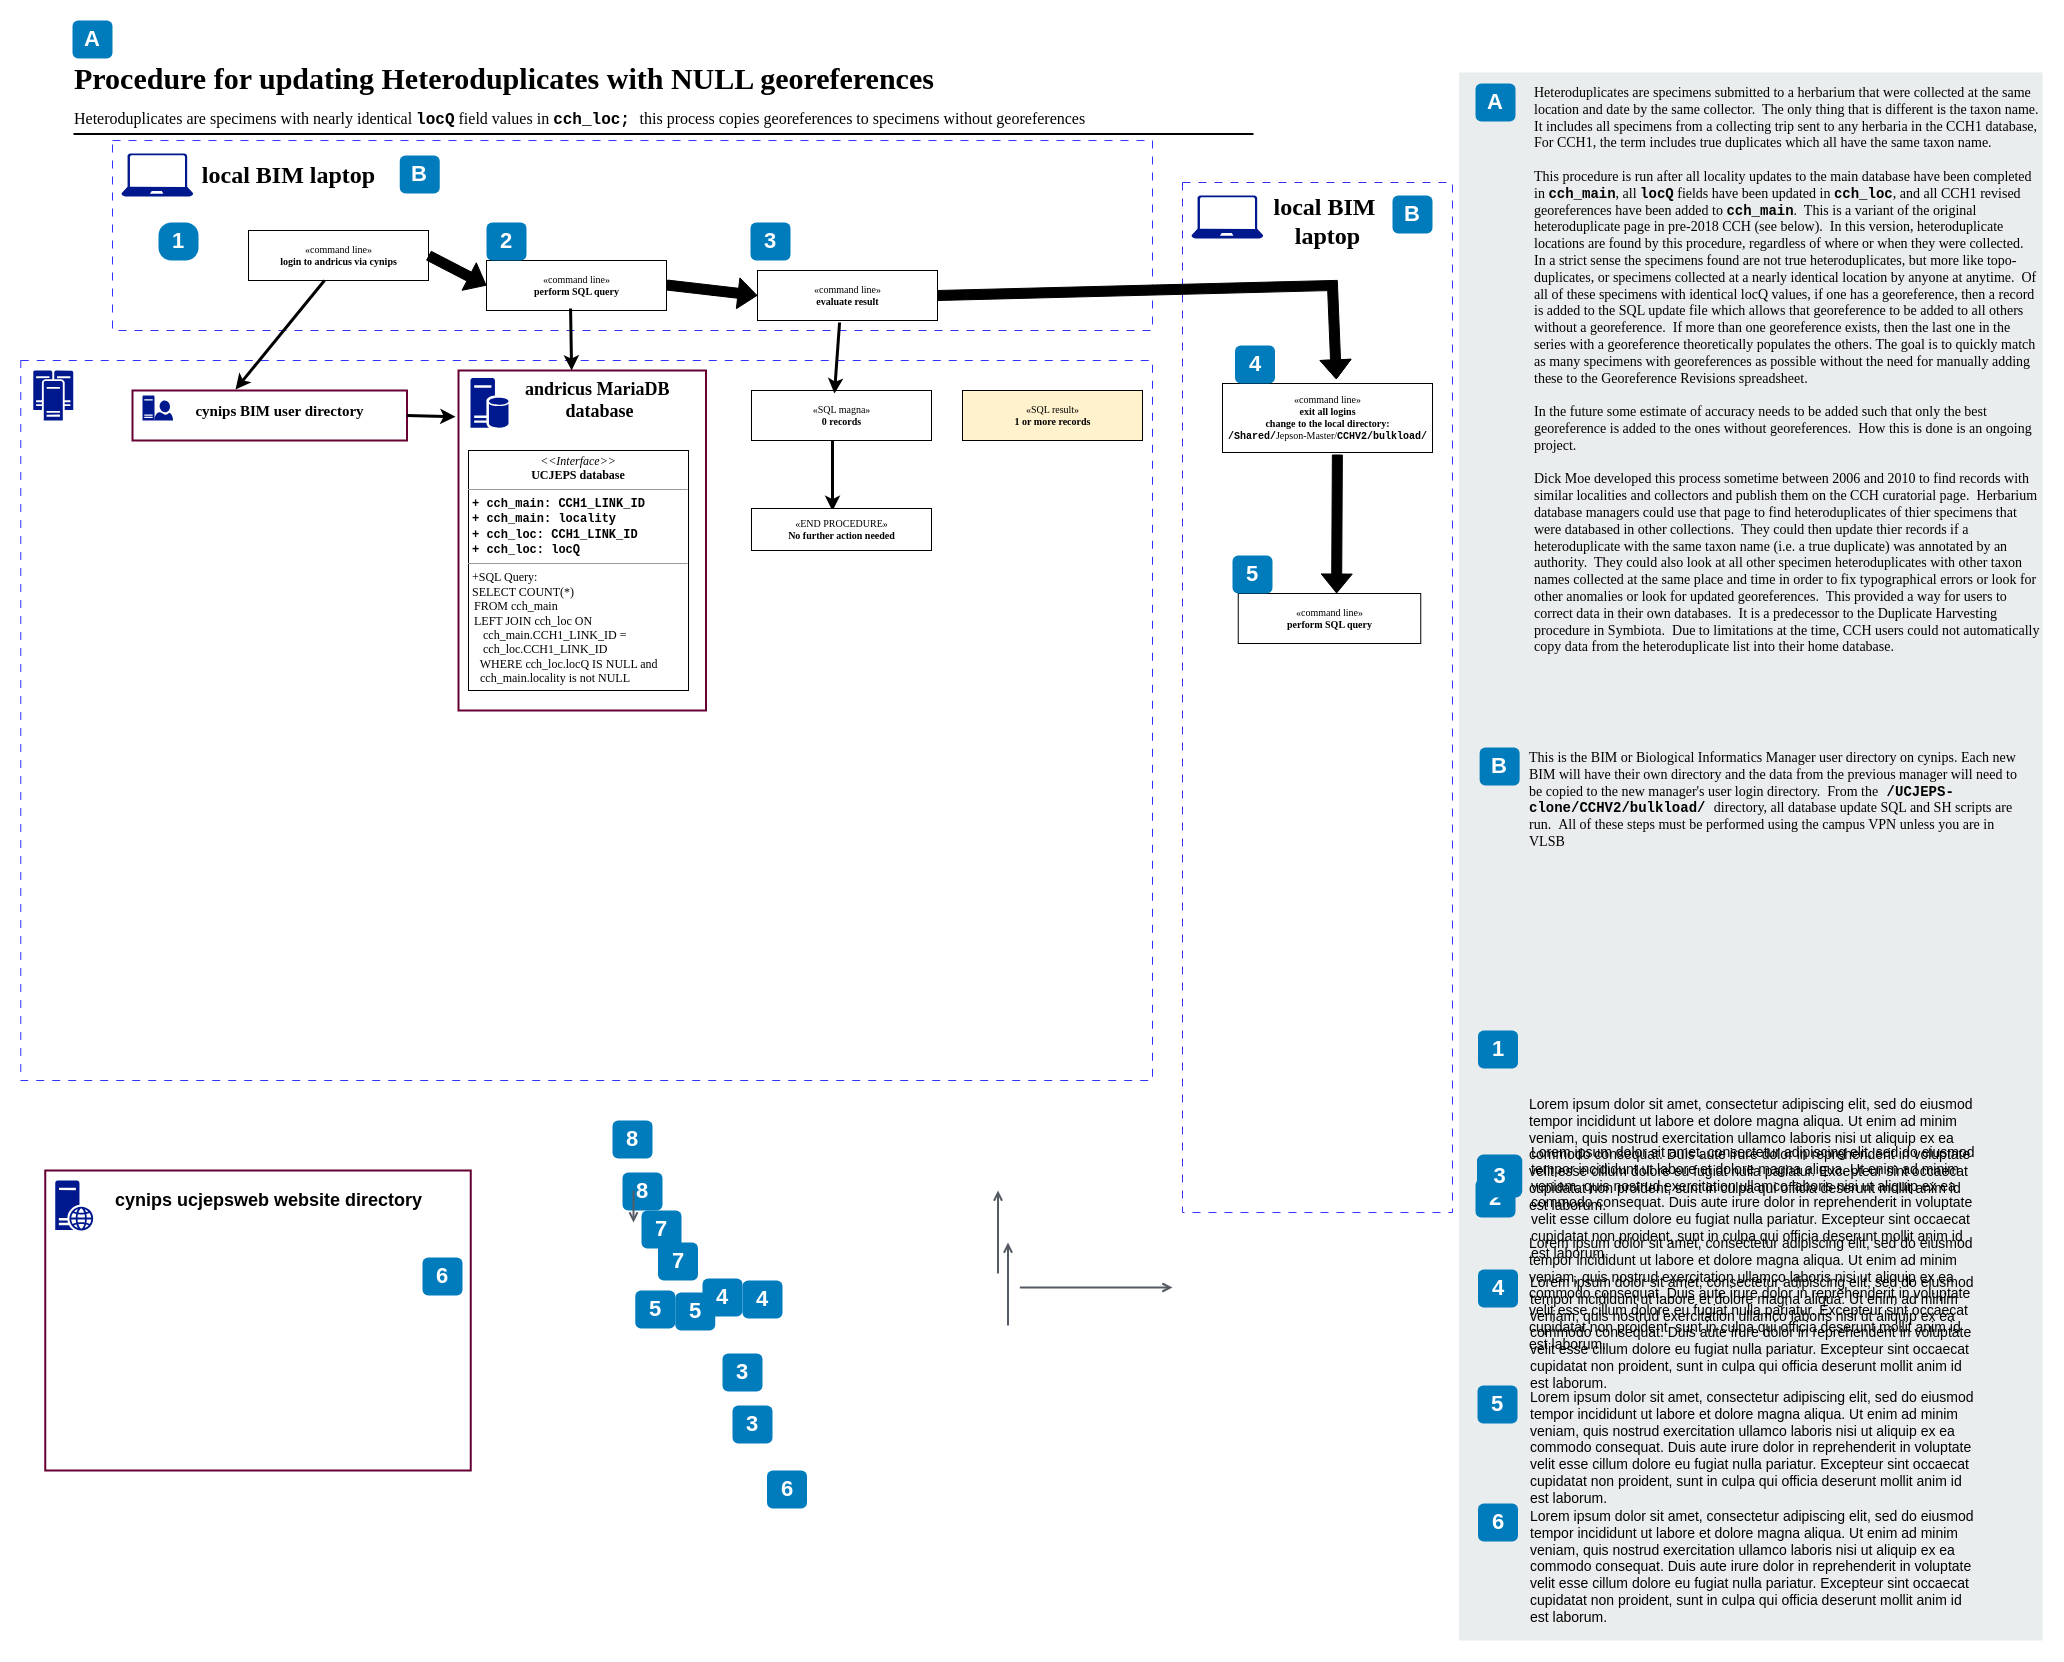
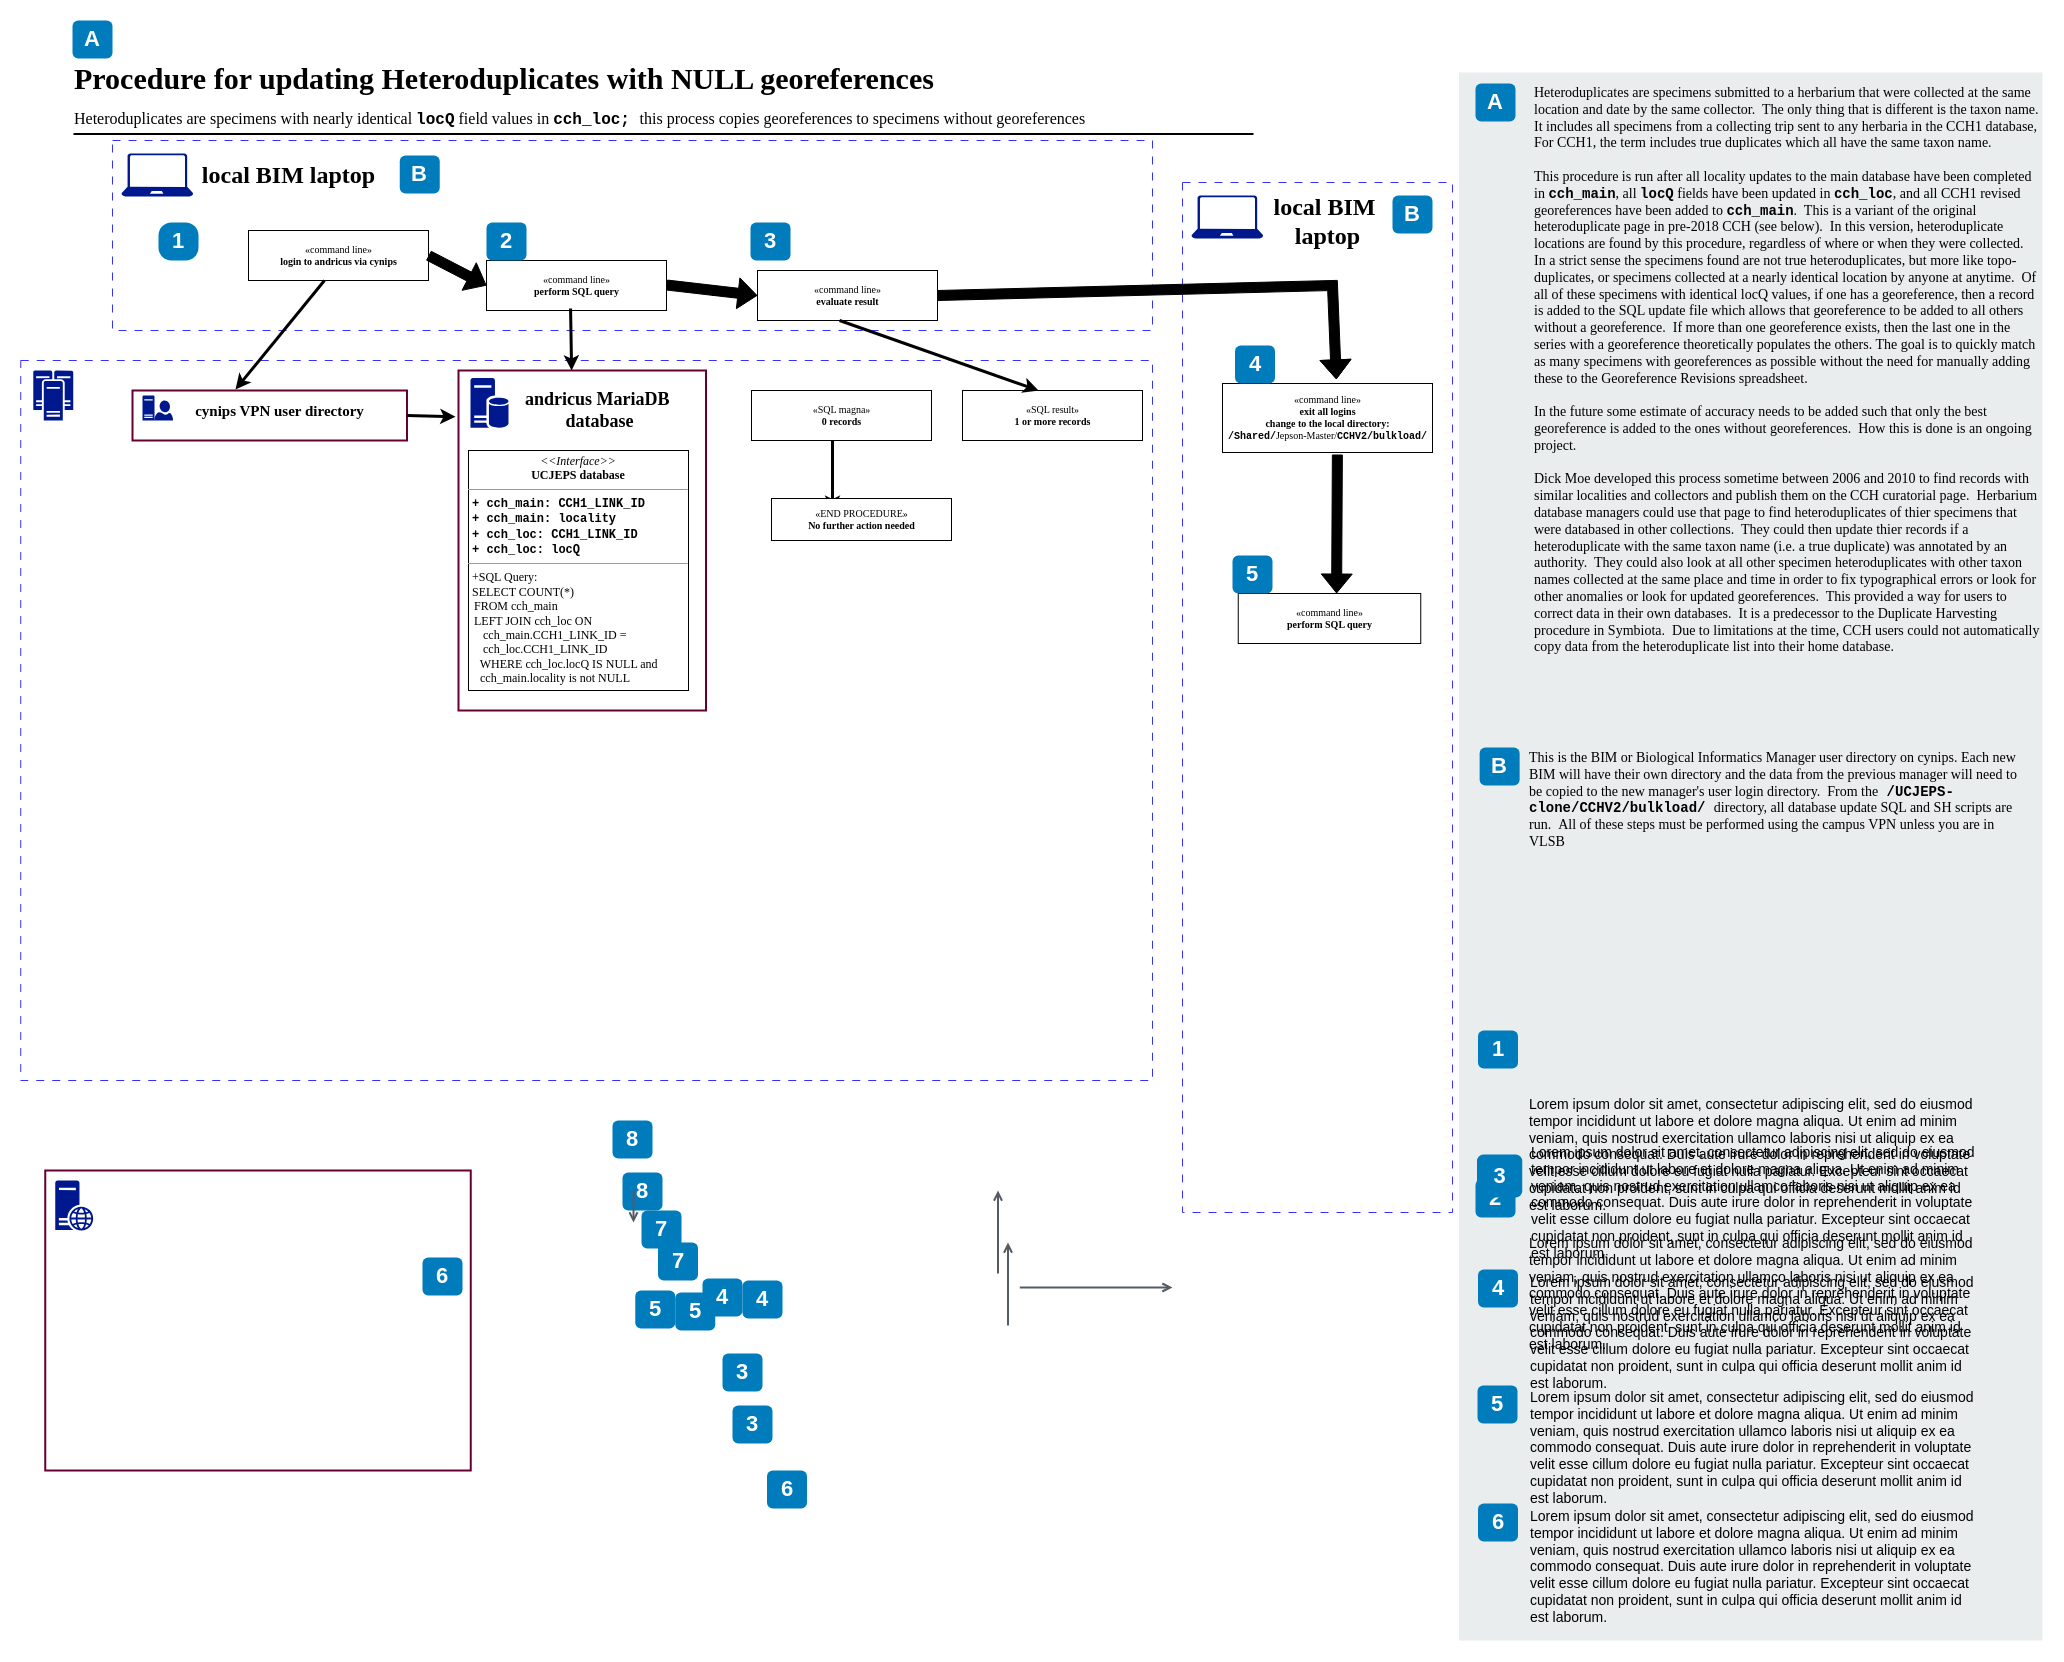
edge "«command line» evaluate result" -> "«SQL magna» 0 records": removed
edge "«command line» evaluate result" -> "«SQL result» 1 or more records": added
node "andricus MariaDB database": moved (599, 401) -> (599, 411)
node "cynips BIM user directory": label "cynips BIM user directory" -> "cynips VPN user directory"
node "«SQL result» 1 or more records": fillcolor #fff2cc -> #ffffff
node "«END PROCEDURE» No further action needed": moved (842, 530) -> (862, 520)
node "cynips ucjepsweb website directory": removed
